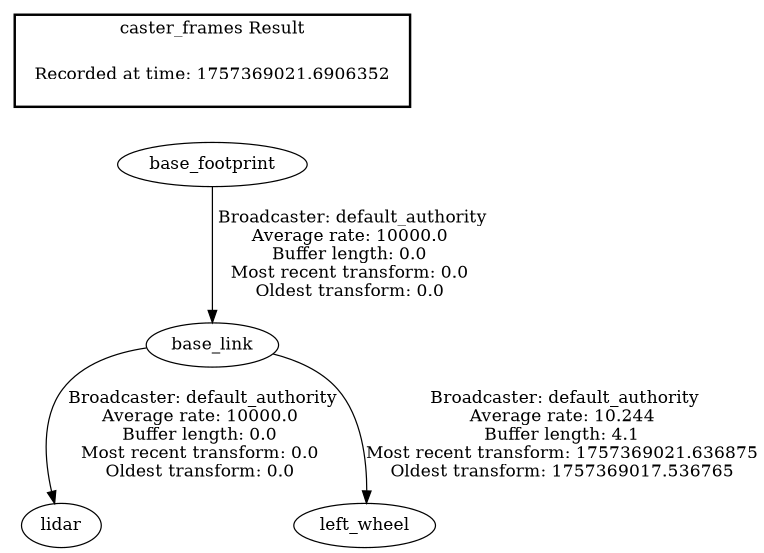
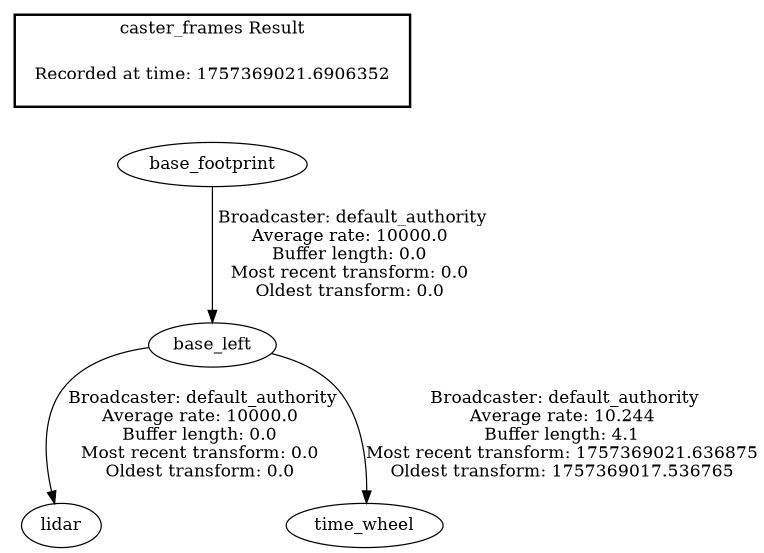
node "base_link": label "base_link" -> "base_left"
node "left_wheel": label "left_wheel" -> "time_wheel"
